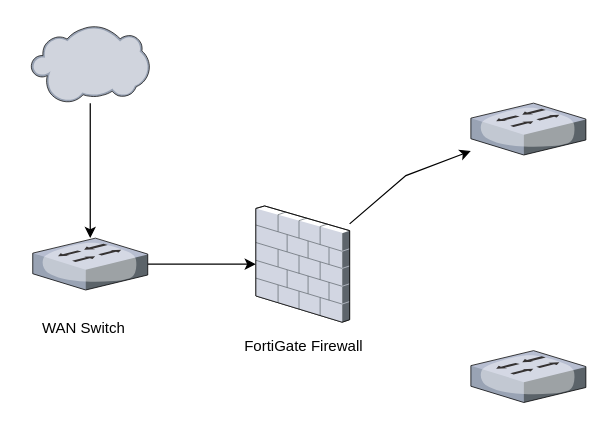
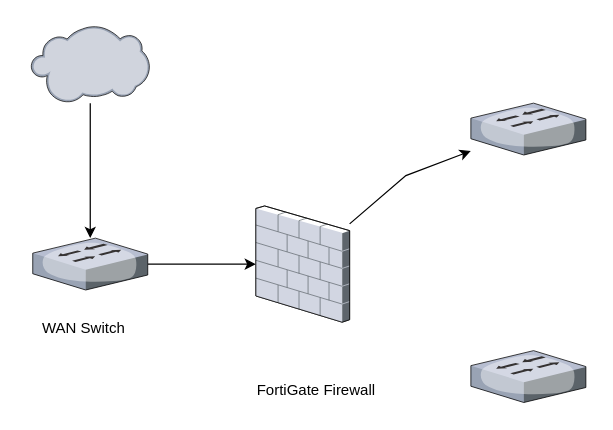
node "FortiGate Firewall": moved (303, 346) -> (315, 390)
